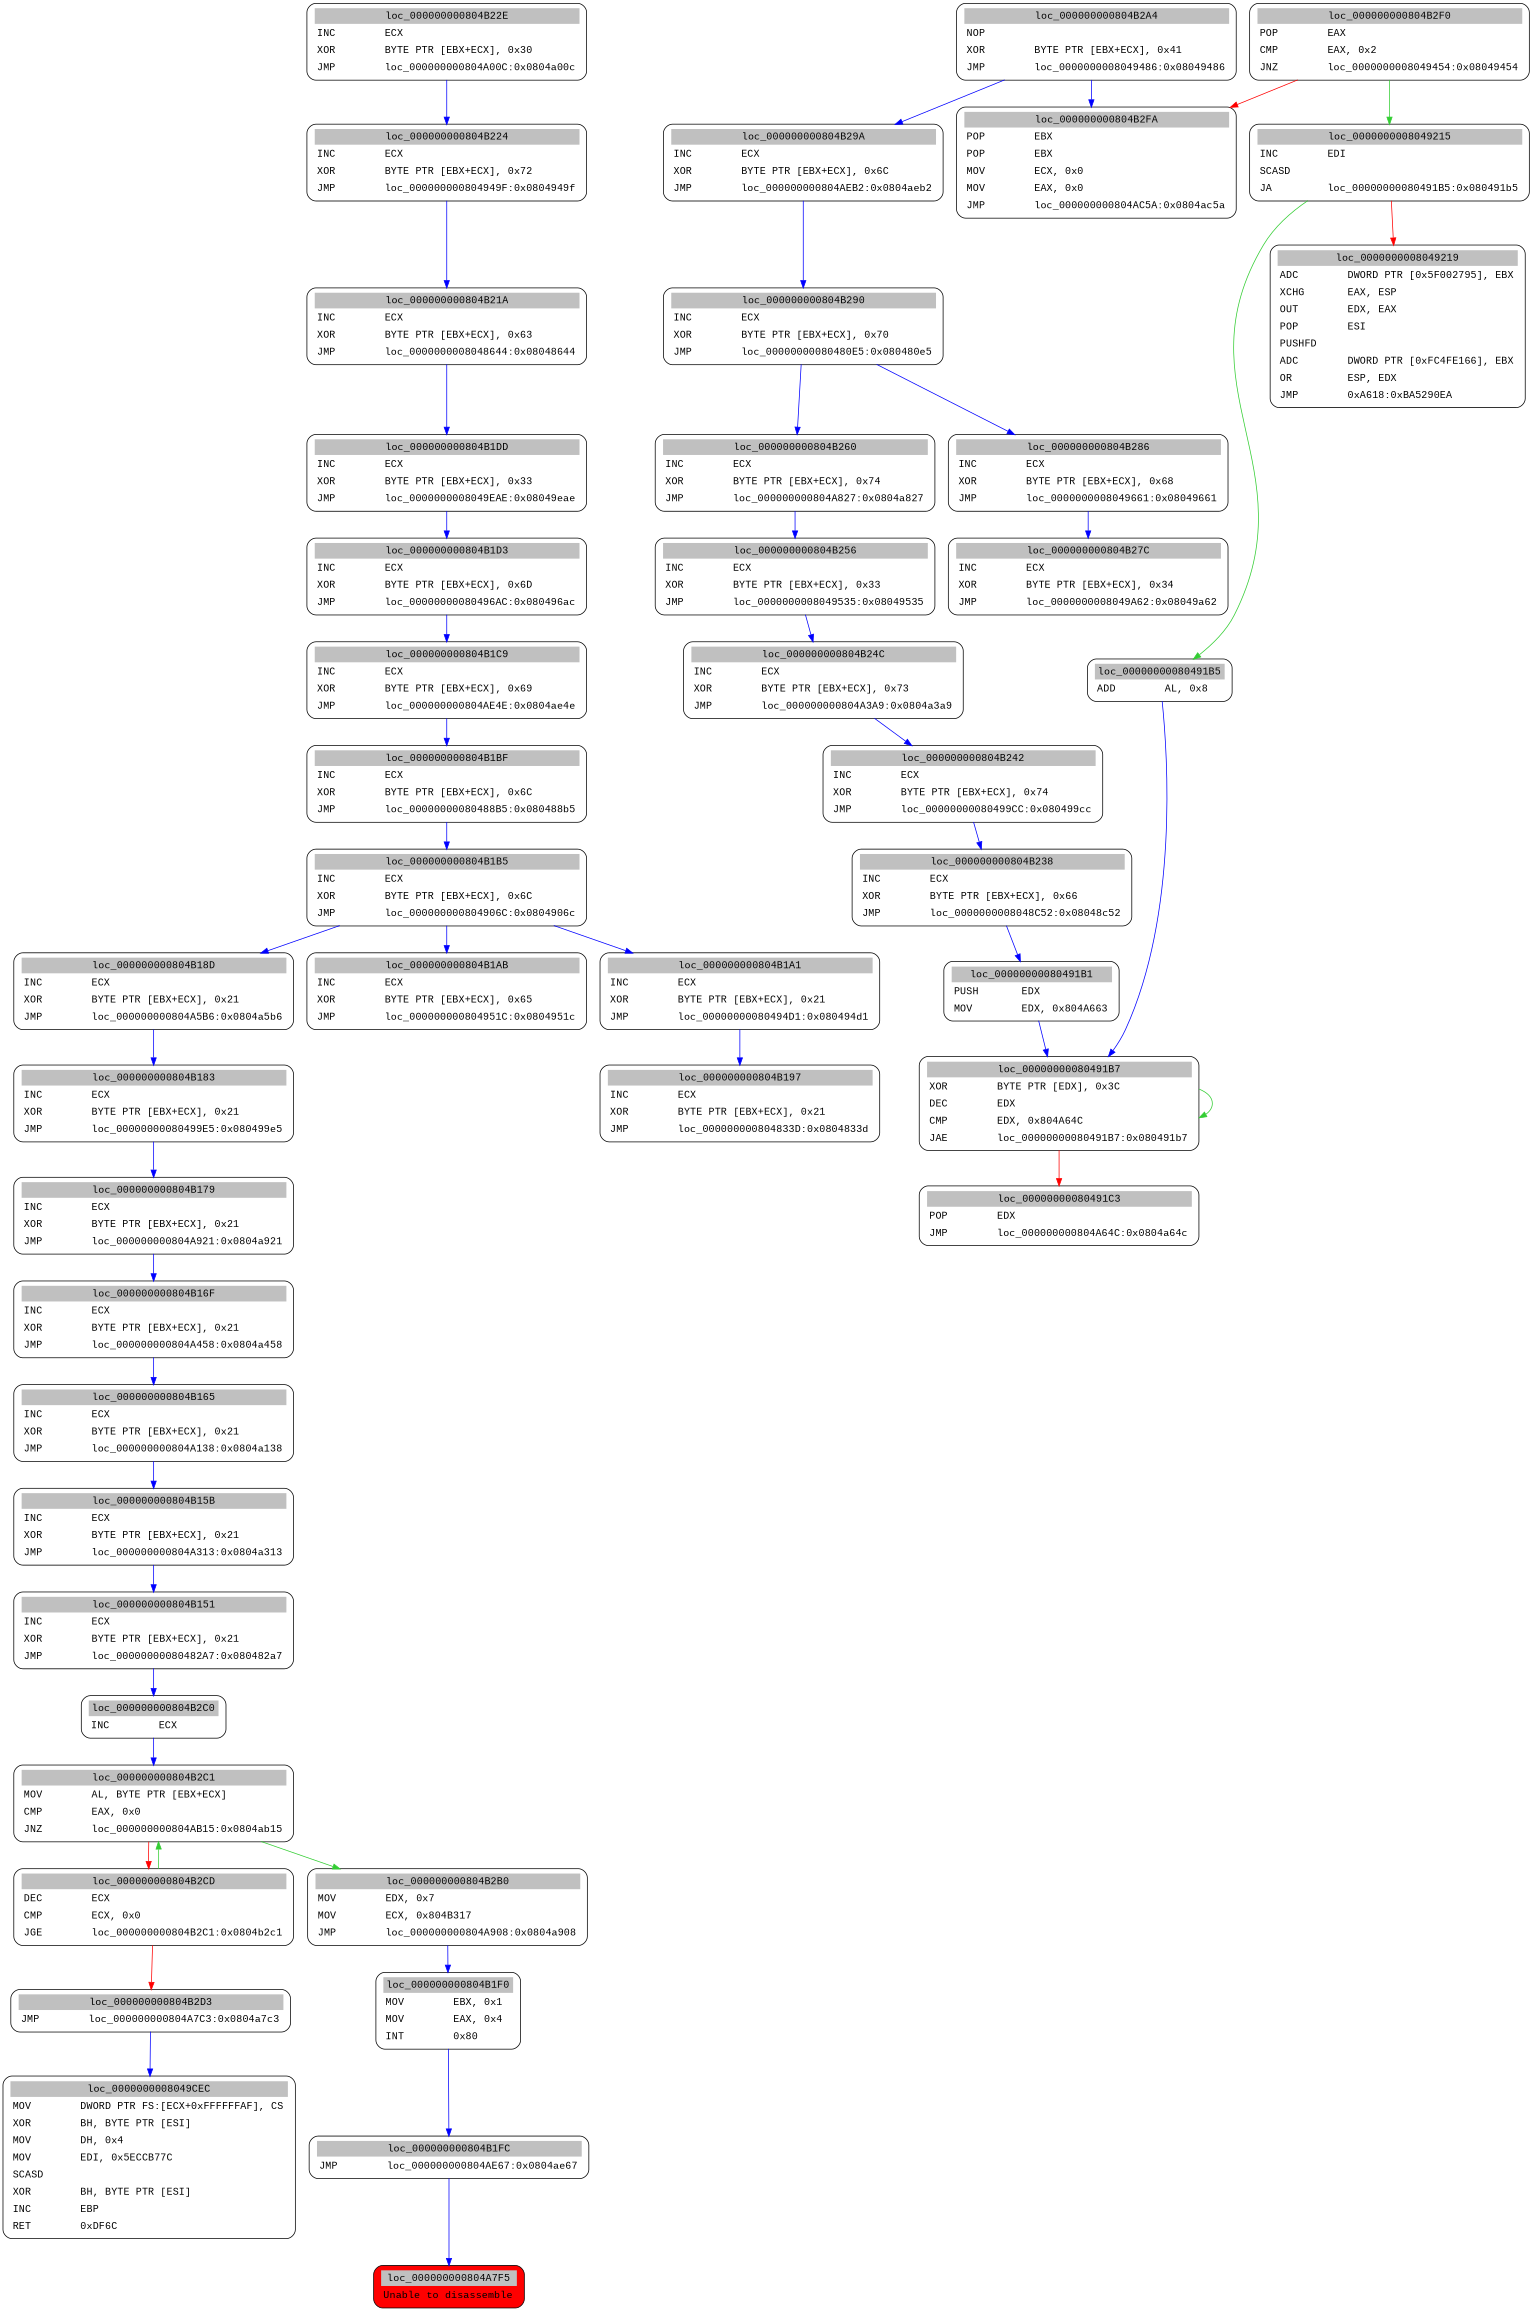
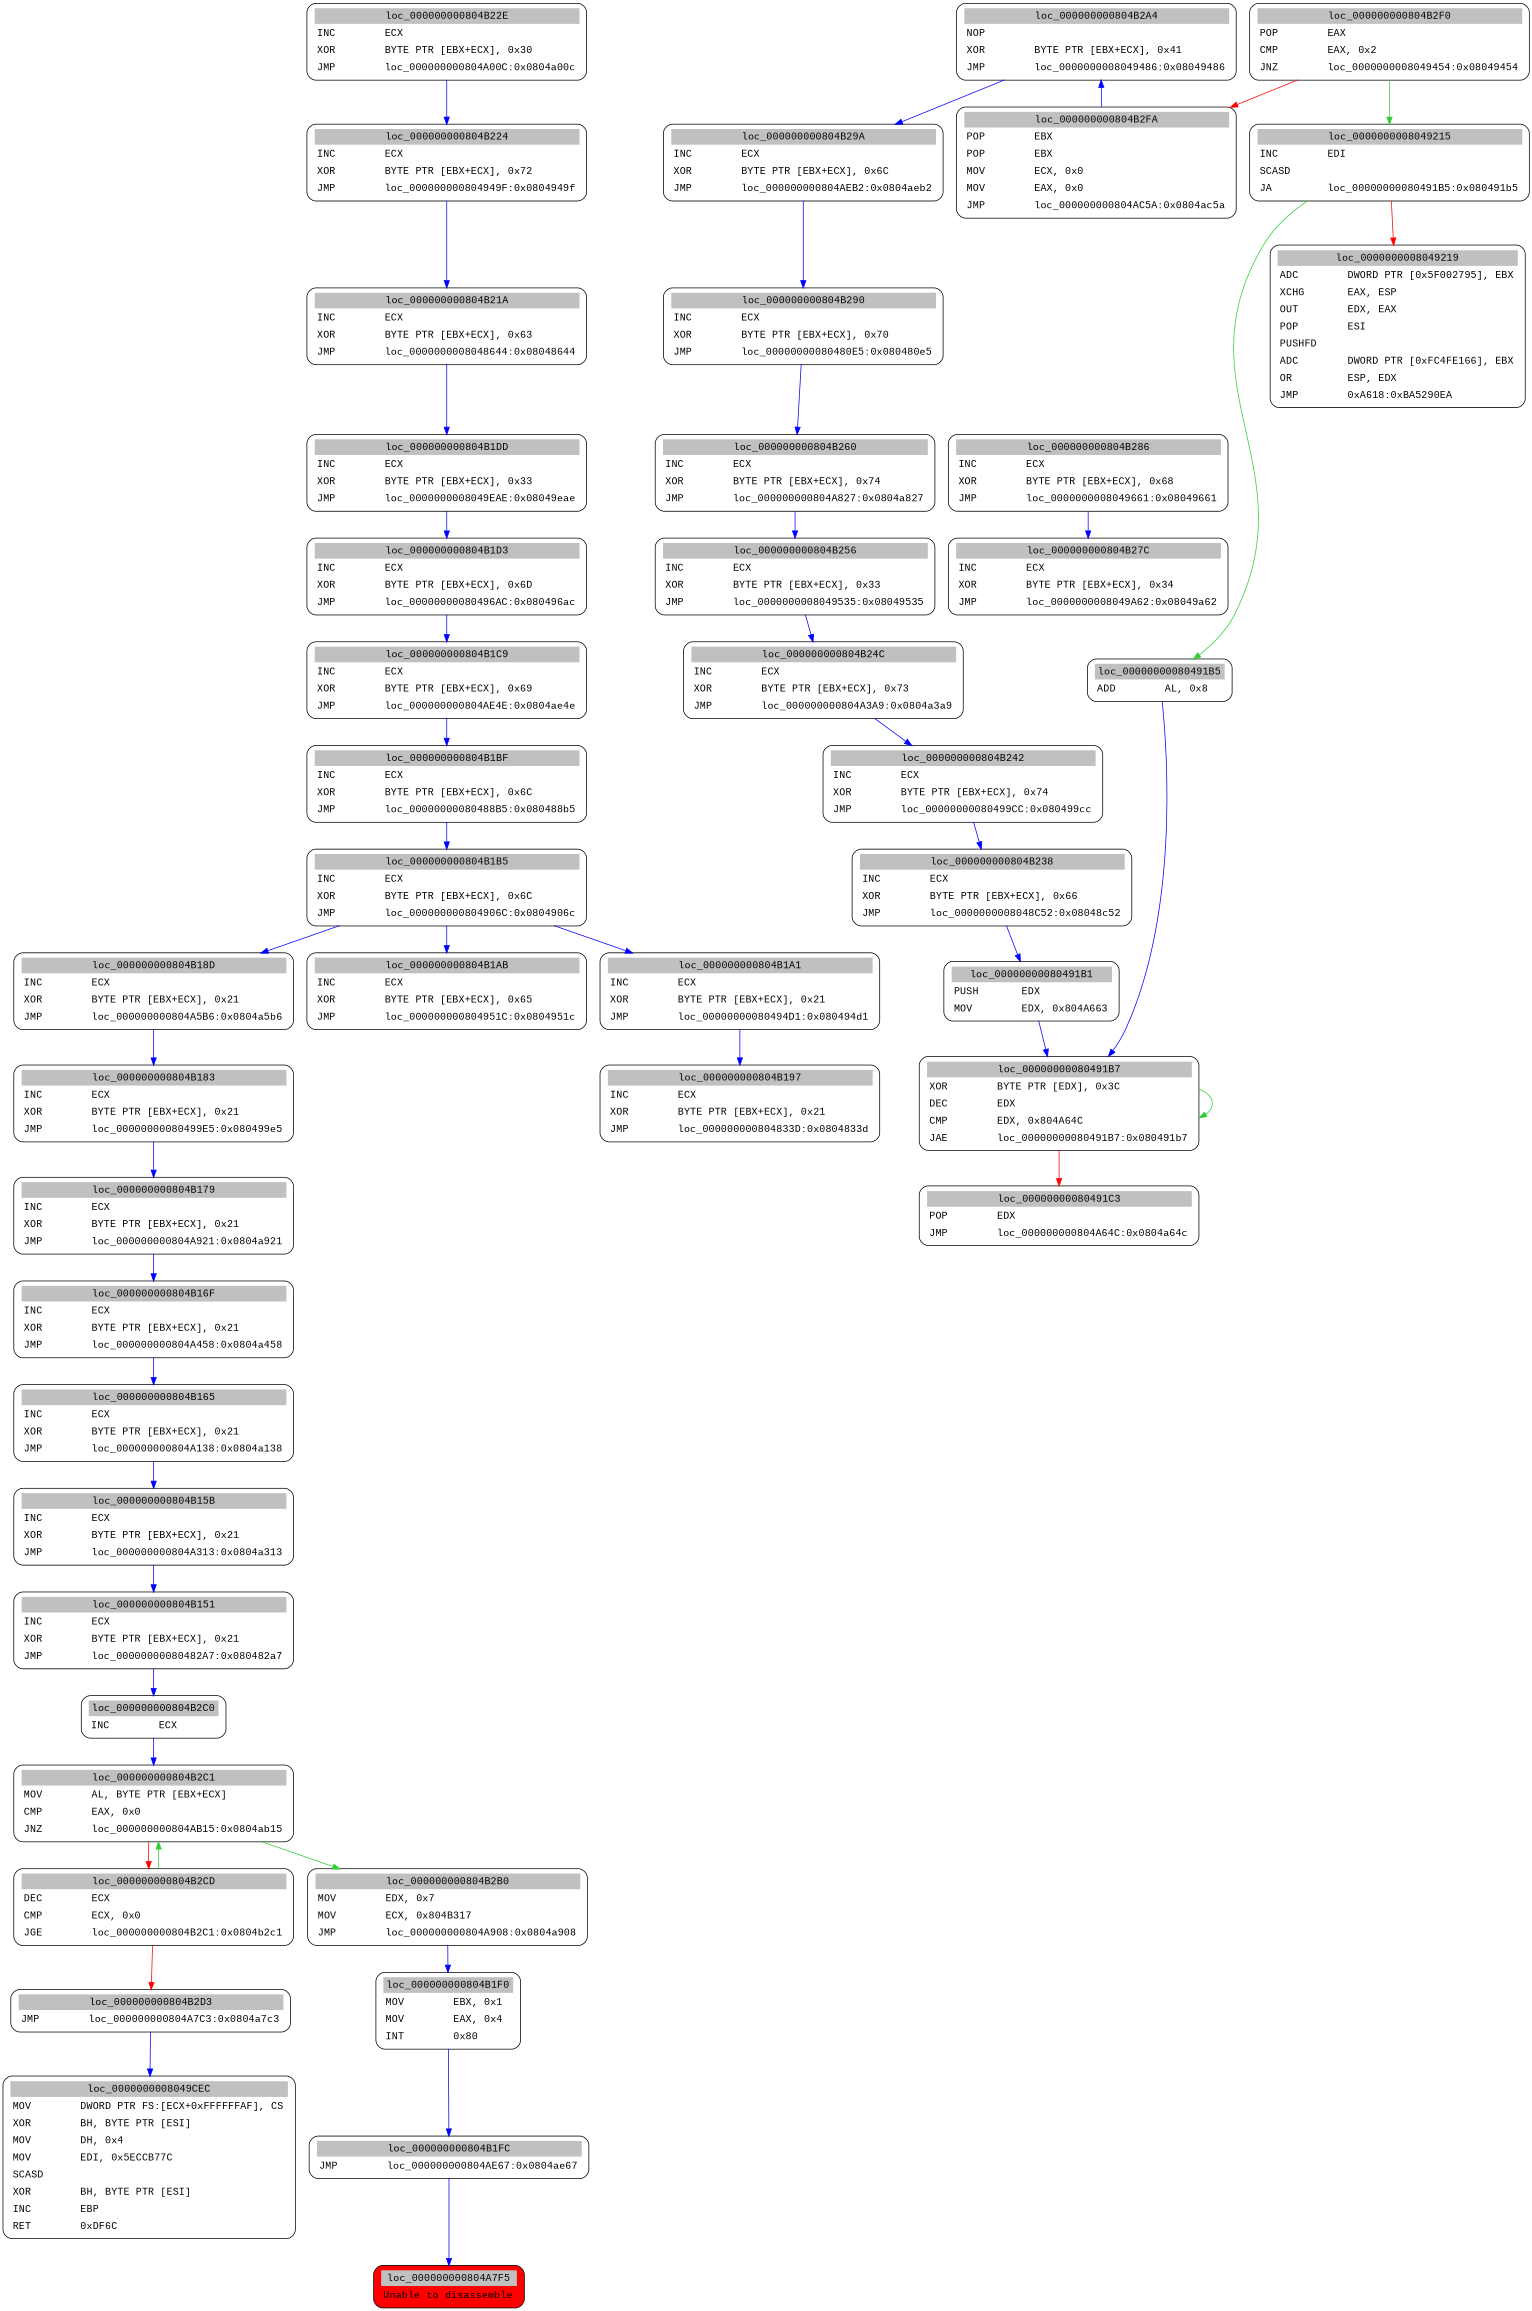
edge "loc_000000000804B2A4" -> "loc_000000000804B2FA": reversed
edge "loc_000000000804B290" -> "loc_000000000804B286": removed
